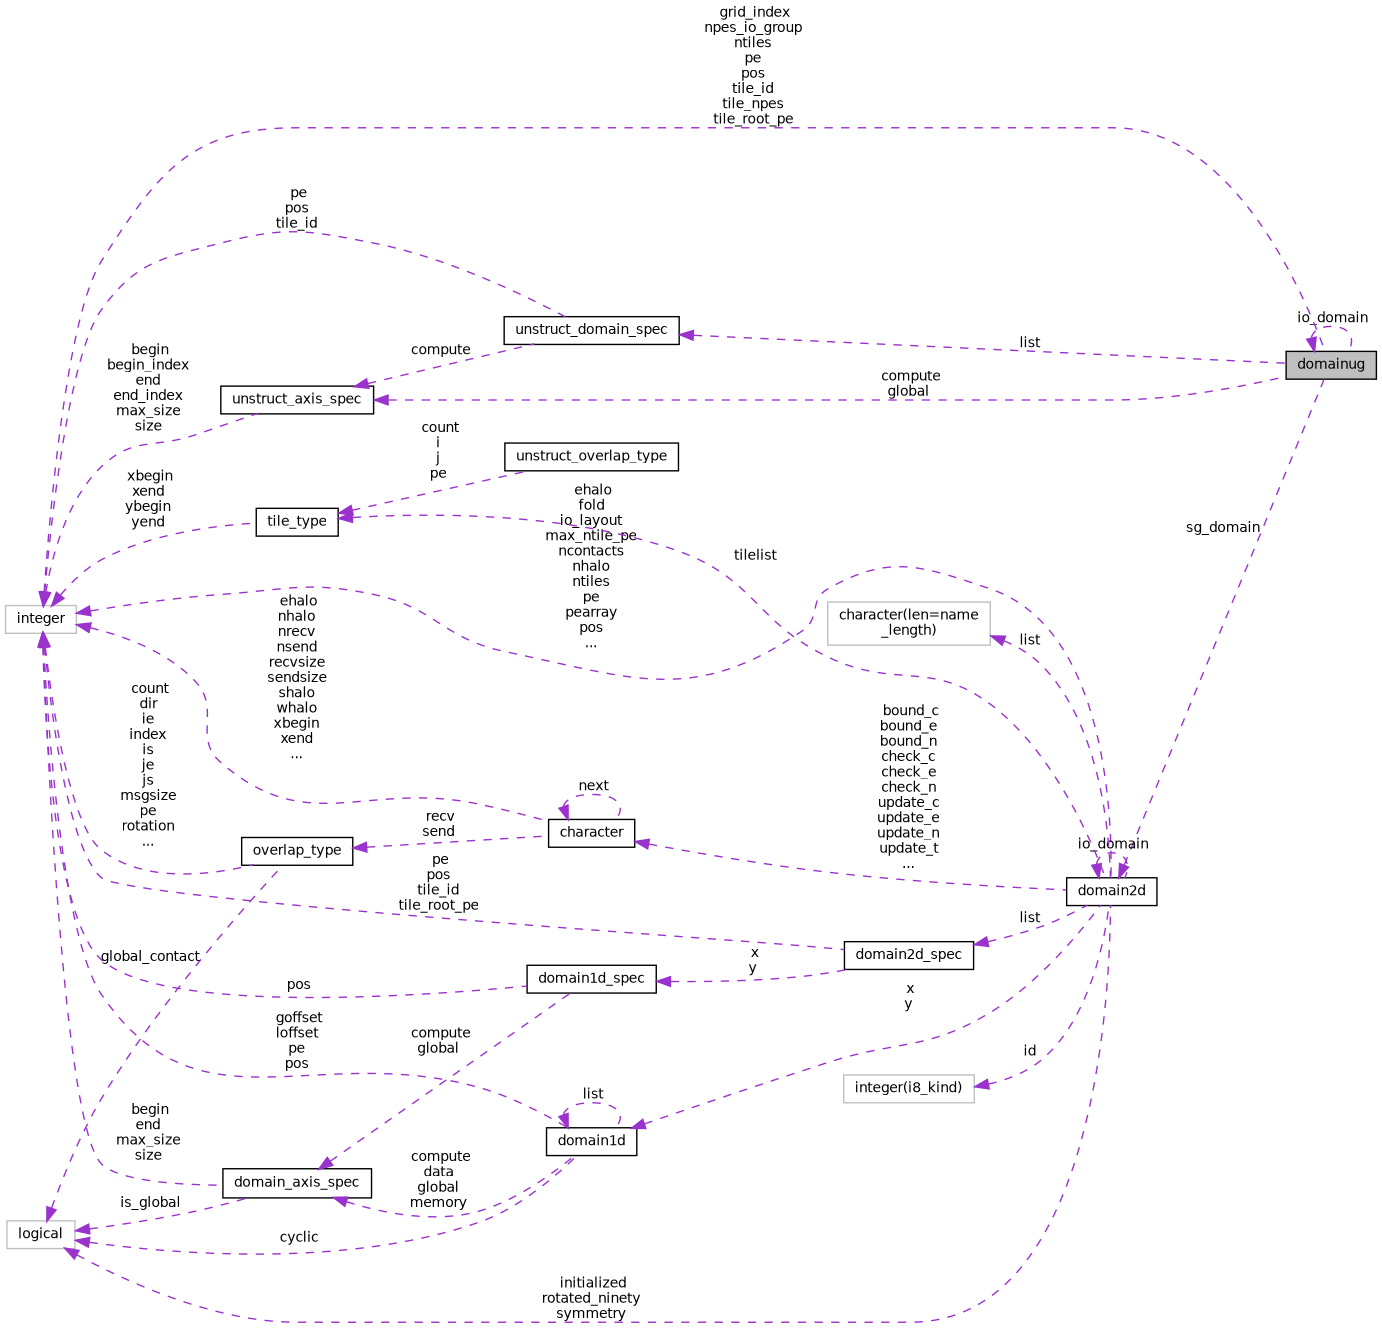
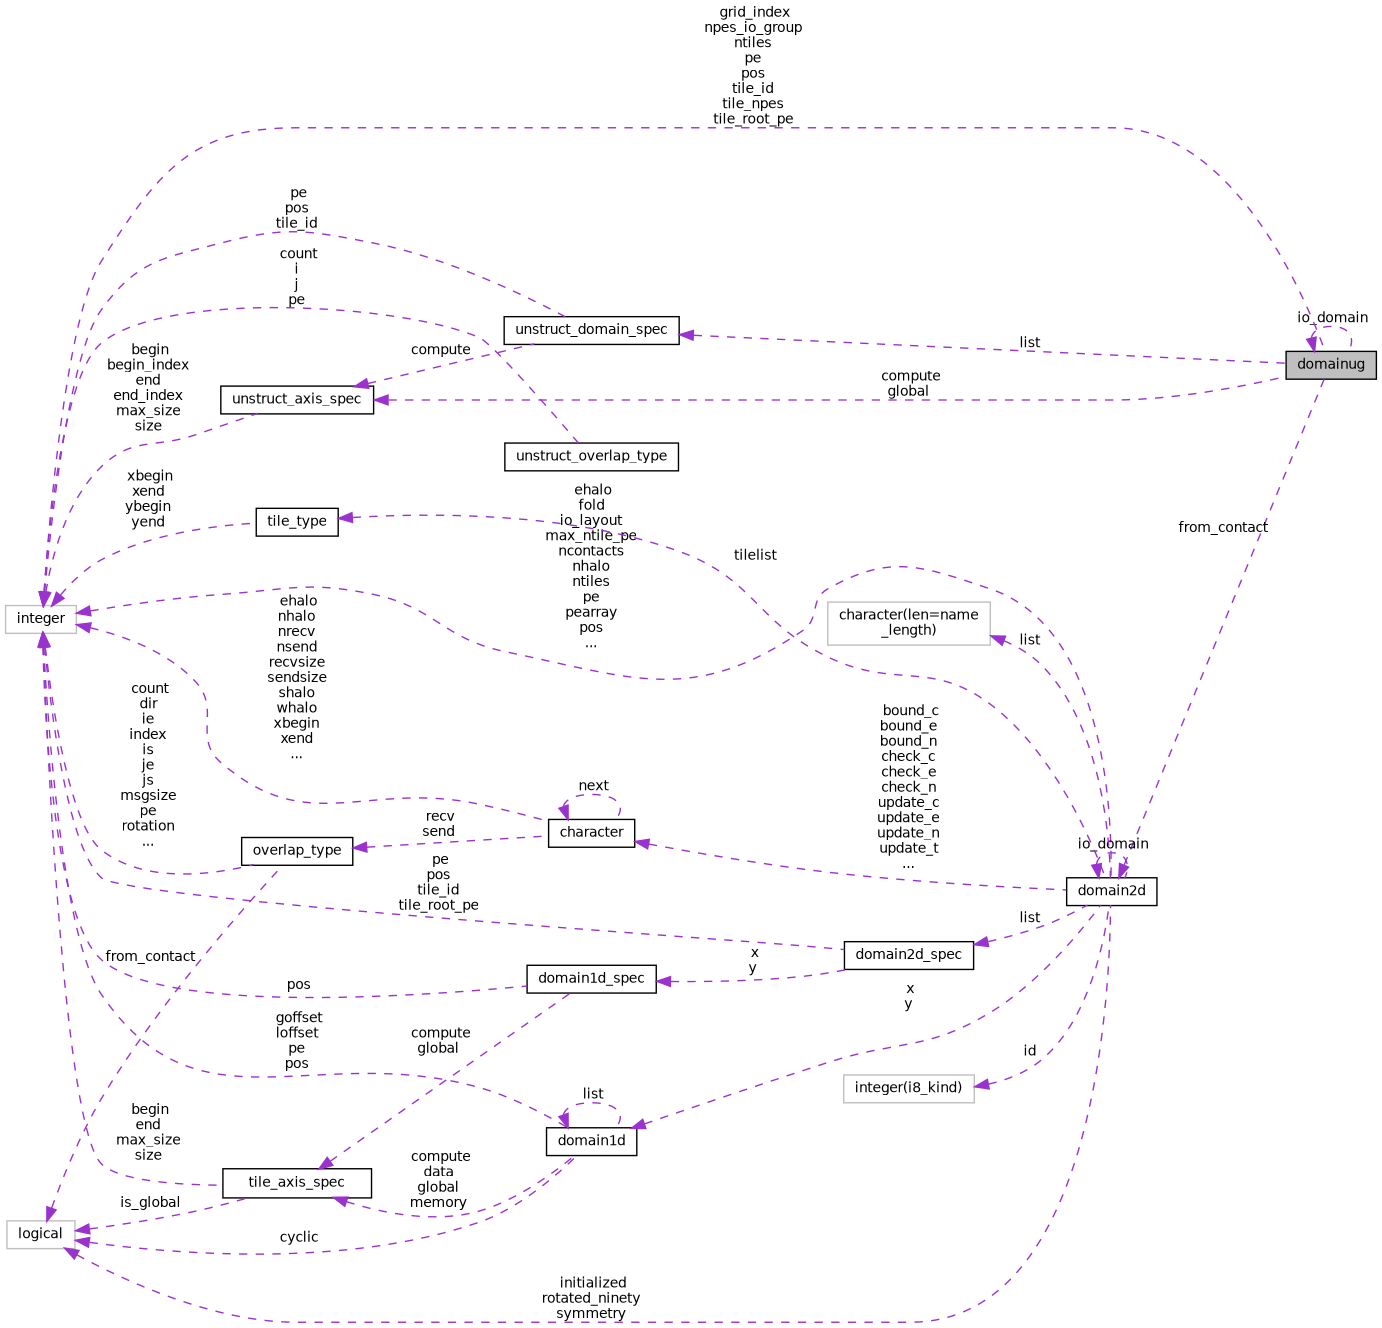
edge "unstruct_overlap_type" -> "tile_type": now "unstruct_overlap_type" -> "integer"
edge "domainug" -> "domain2d": label " sg_domain" -> " from_contact"
edge "overlap_type" -> "logical": label " global_contact" -> " from_contact"
node "domain_axis_spec": label "domain_axis_spec" -> "tile_axis_spec"
